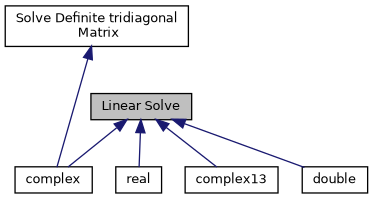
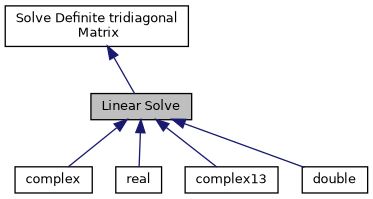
edge "complex" -> "Solve Definite tridiagonal Matrix": now "Linear Solve" -> "Solve Definite tridiagonal Matrix"
